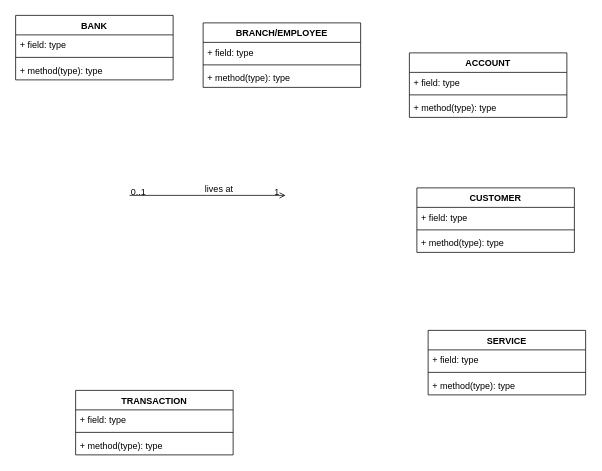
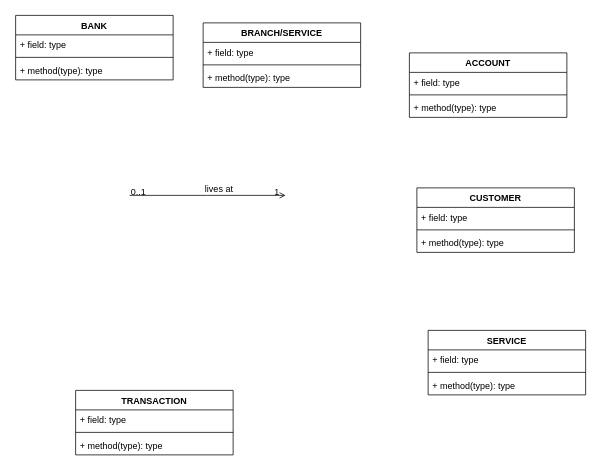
node "BRANCH/EMPLOYEE": label "BRANCH/EMPLOYEE" -> "BRANCH/SERVICE"
